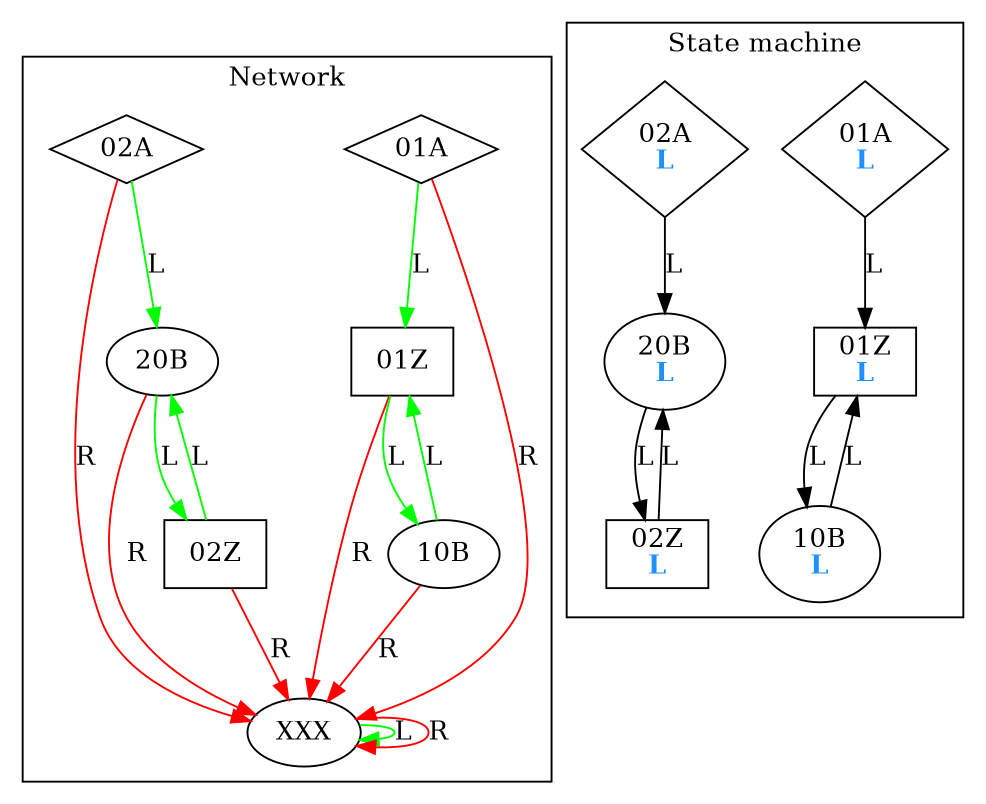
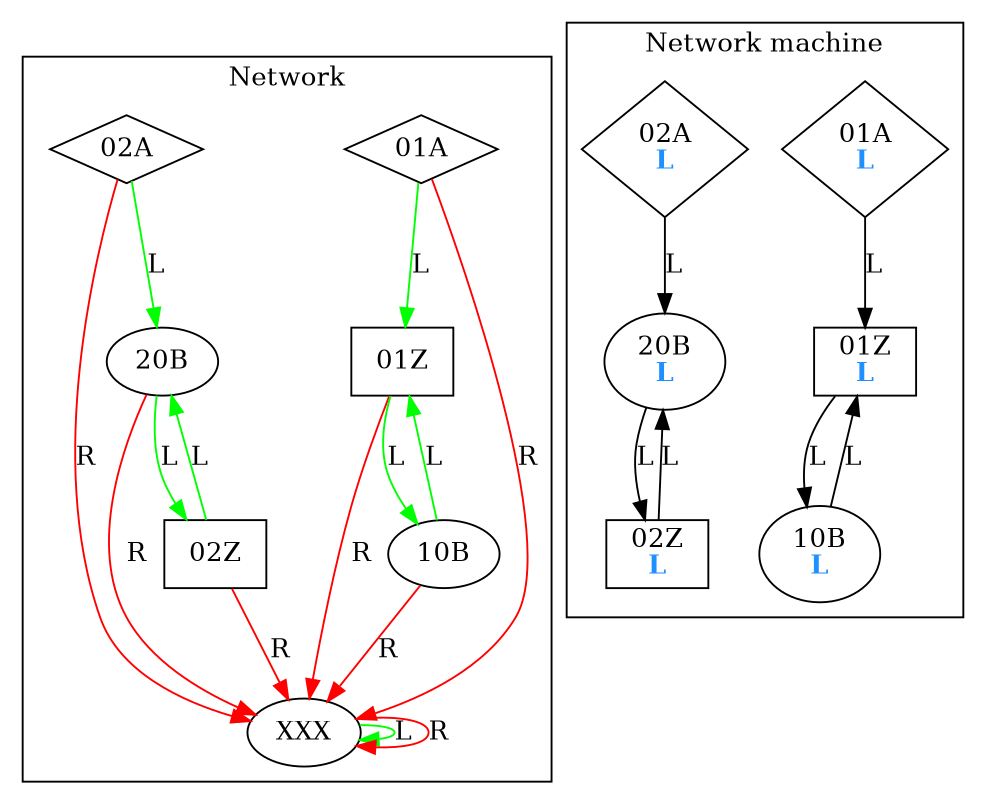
cluster "State machine": label "State machine" -> "Network machine"
